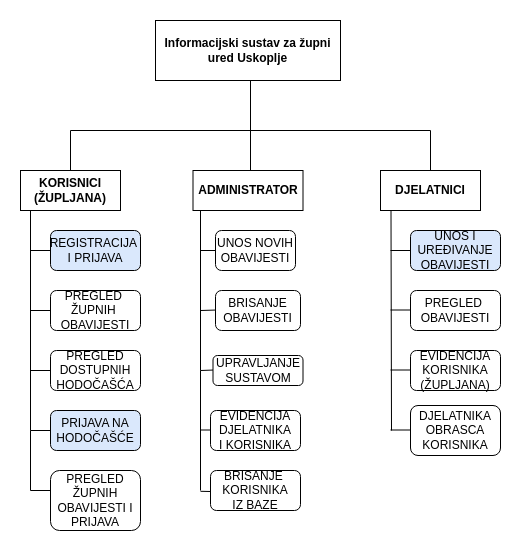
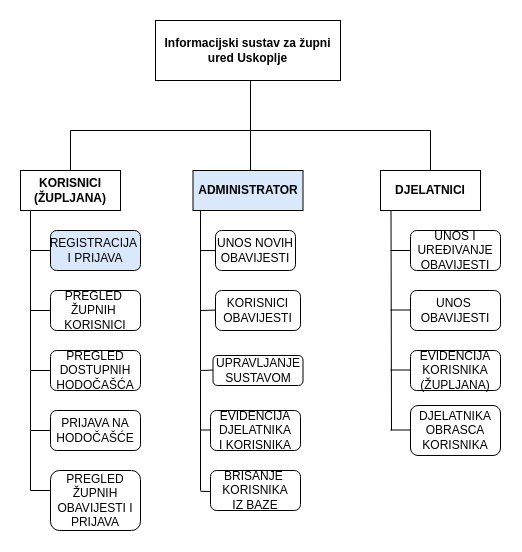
node "ADMINISTRATOR": fillcolor #ffffff -> #dae8fc
node "UNOS I UREĐIVANJE OBAVIJESTI": fillcolor #dae8fc -> #ffffff
node "PREGLED ŽUPNIH OBAVIJESTI": label "PREGLED ŽUPNIH OBAVIJESTI" -> "PREGLED ŽUPNIH KORISNICI"
node "BRISANJE OBAVIJESTI": label "BRISANJE OBAVIJESTI" -> "KORISNICI OBAVIJESTI"
node "PREGLED OBAVIJESTI": label "PREGLED OBAVIJESTI" -> "UNOS OBAVIJESTI"
node "PRIJAVA NA HODOČAŠĆE": fillcolor #dae8fc -> #ffffff
